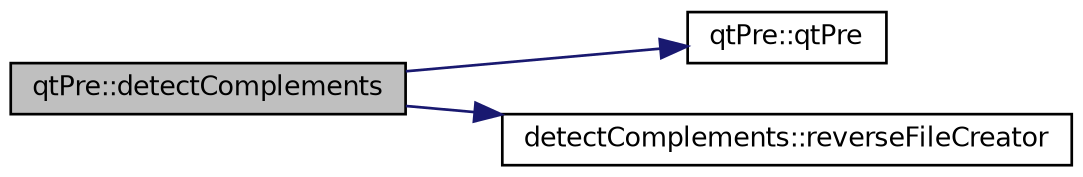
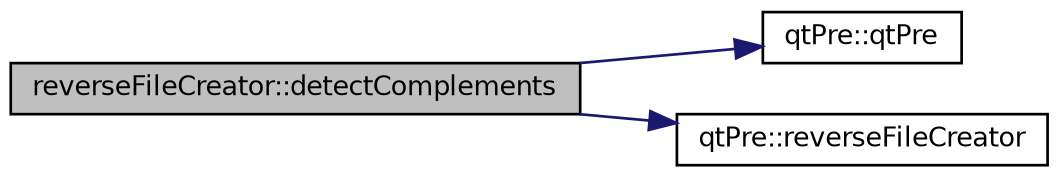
node "qtPre::detectComplements": label "qtPre::detectComplements" -> "reverseFileCreator::detectComplements"
node "detectComplements::reverseFileCreator": label "detectComplements::reverseFileCreator" -> "qtPre::reverseFileCreator"
